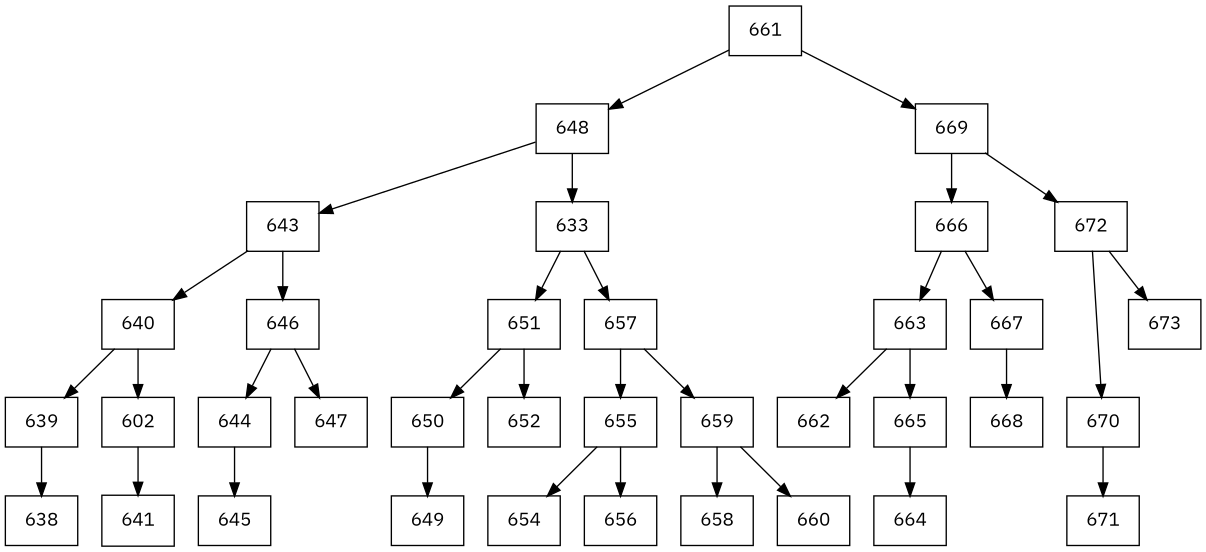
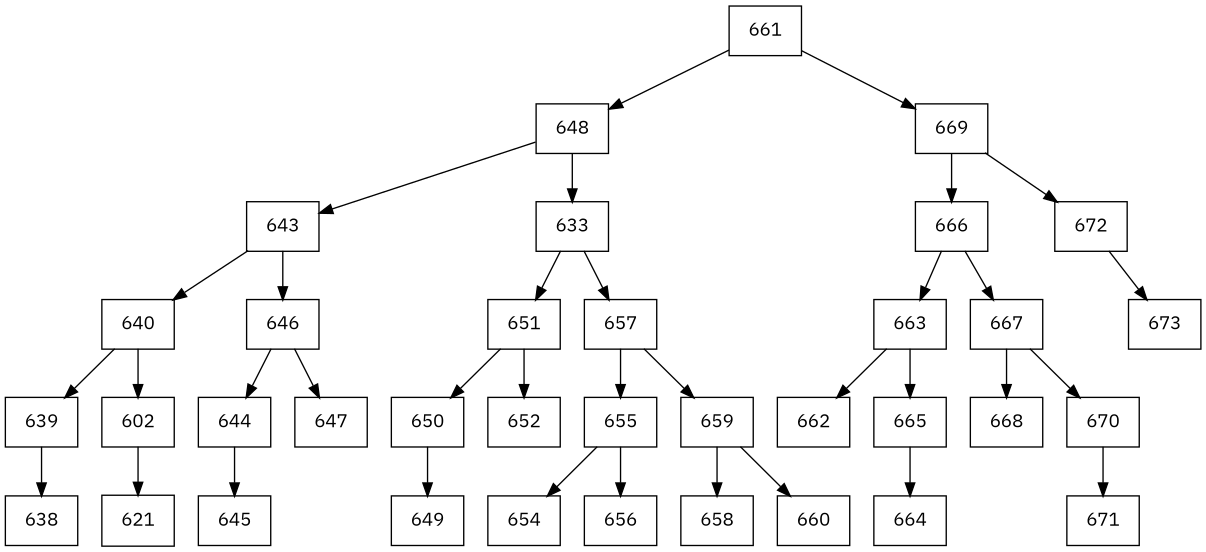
edge "672" -> "670": now "667" -> "670"
node "641": label "641" -> "621"
